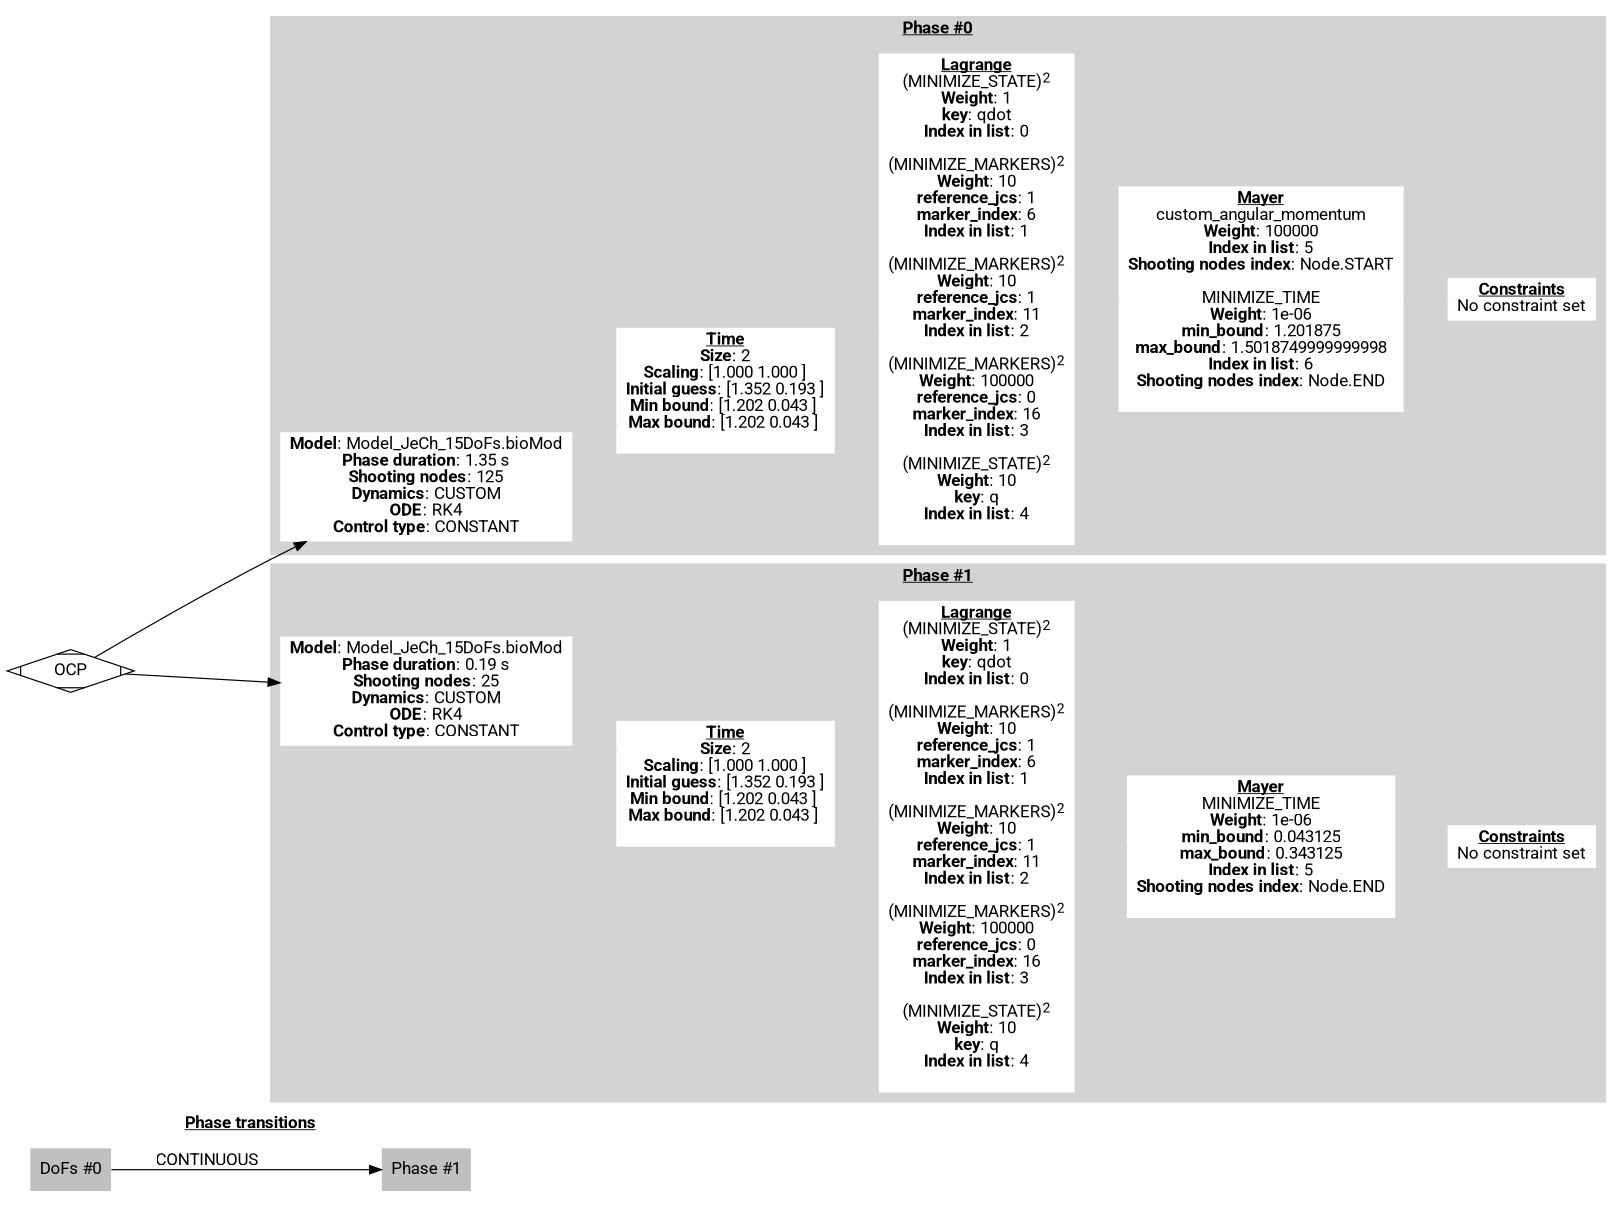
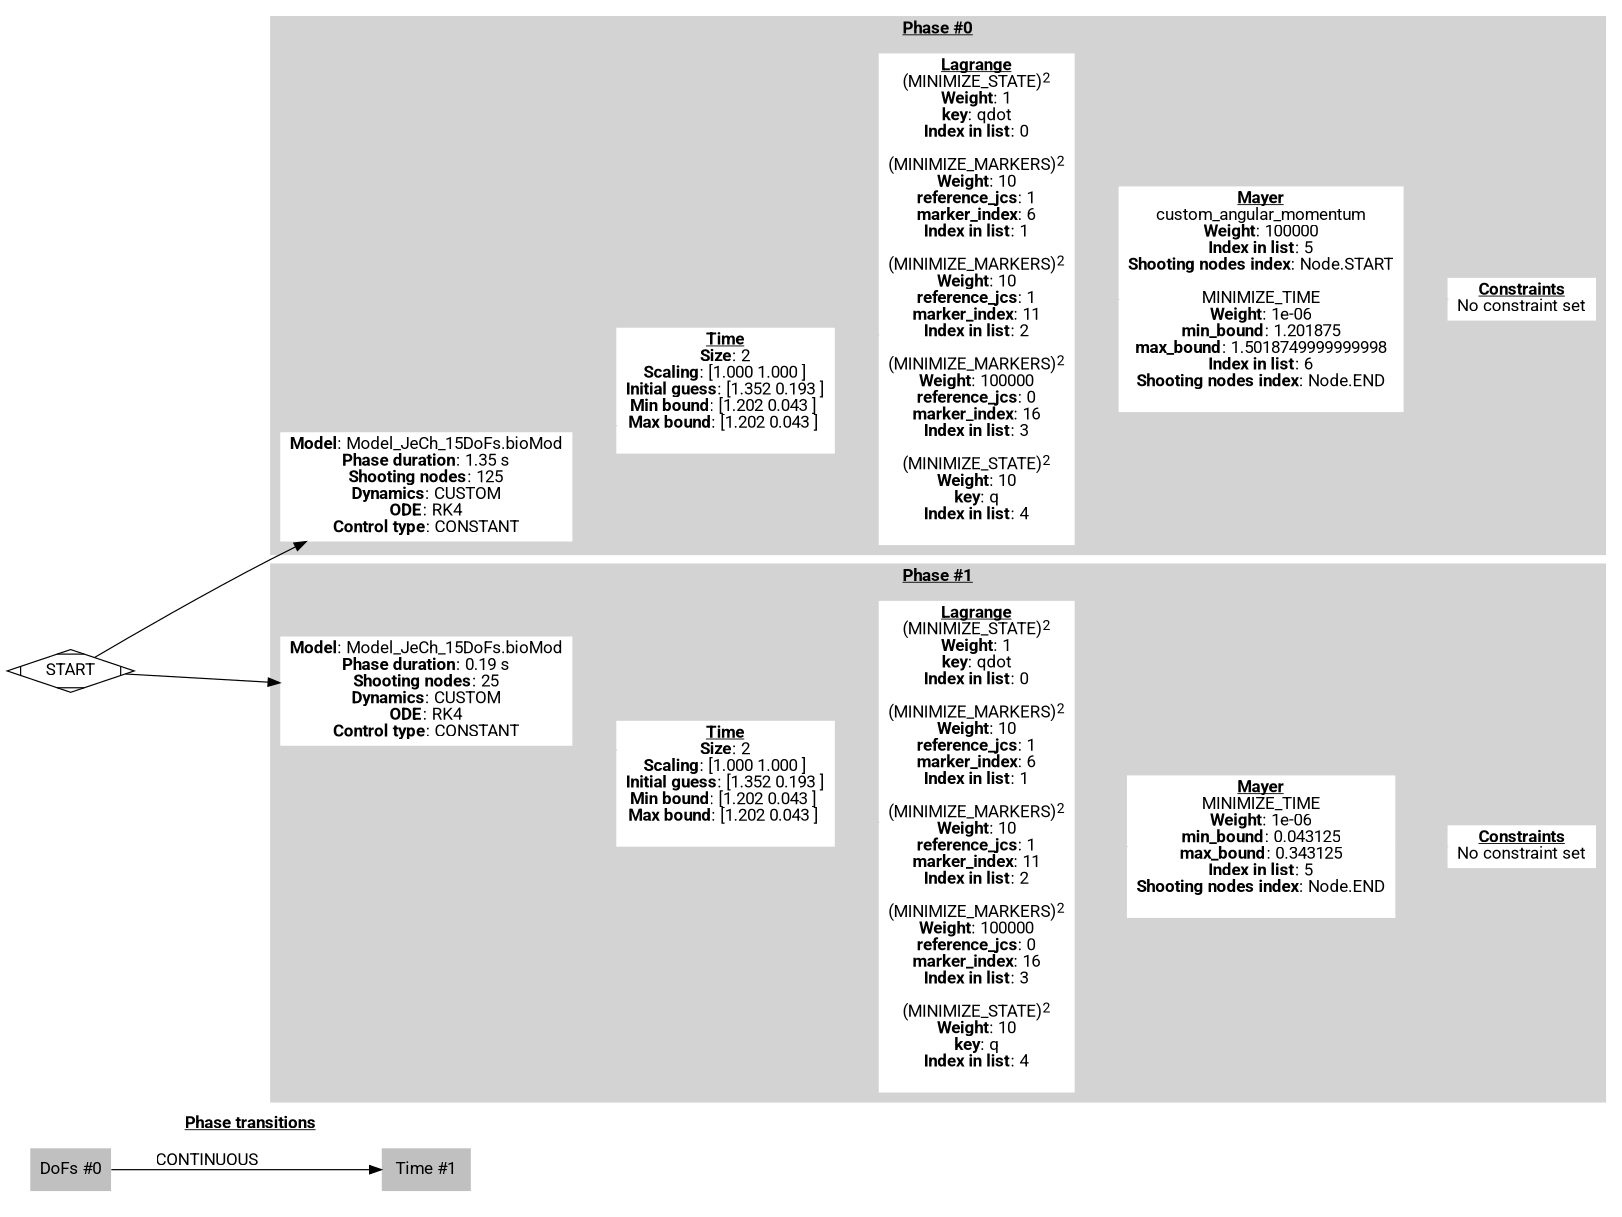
node "OCP": label "OCP" -> "START"
node "Phase #1": label "Phase #1" -> "Time #1"
